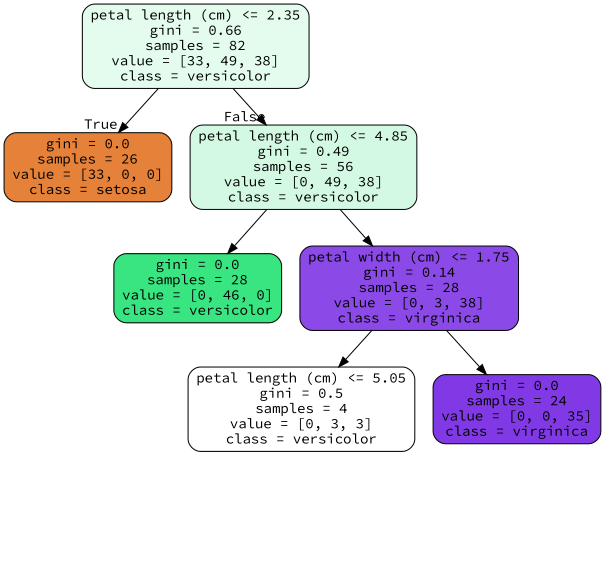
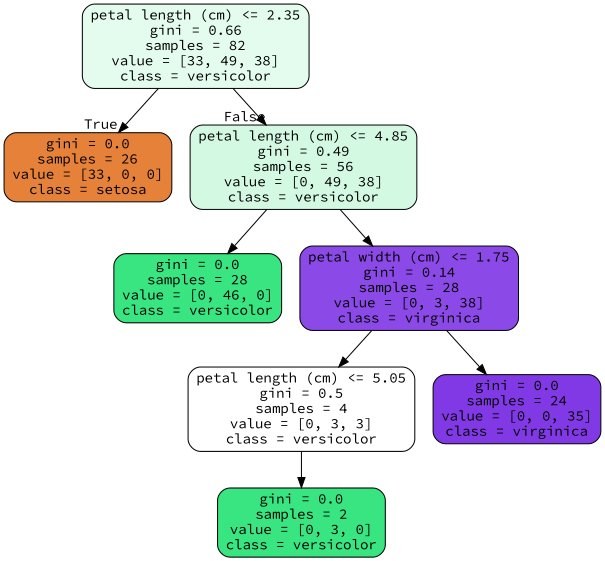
node "gini = 0.0 samples = 2 value = [0, 3, 0] class = versicolor": added
